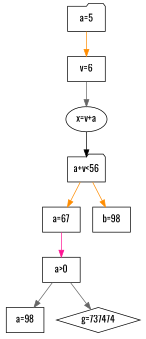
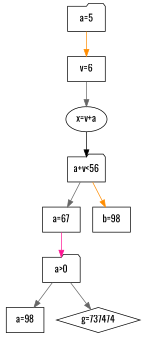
edge "a+v<56" -> "a=67": color darkorange -> gray40
node "a>0": shape box -> folder
